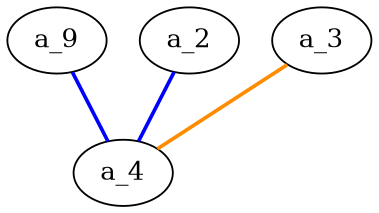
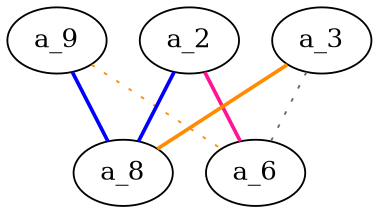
node "a_4": label "a_4" -> "a_8"
node "a_6": added
